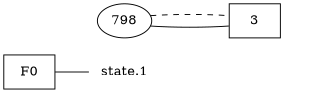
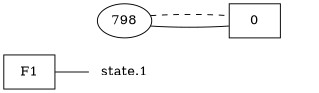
node "3": label "3" -> "0"
node "F0": label "F0" -> "F1"
